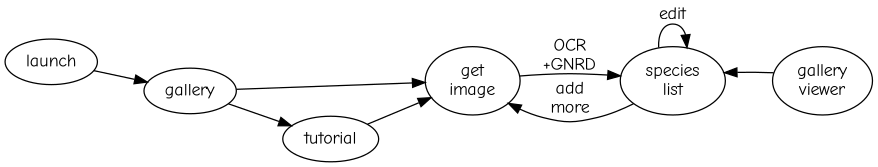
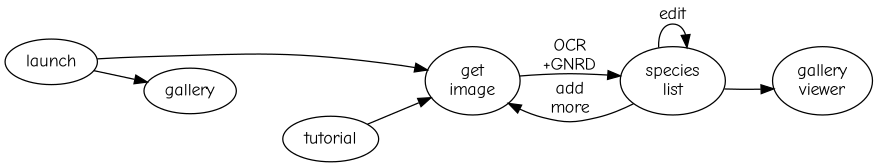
edge "gallery viewer" -> "species list": reversed
edge "gallery" -> "get image": now "launch" -> "get image"
edge "gallery" -> "tutorial": removed
